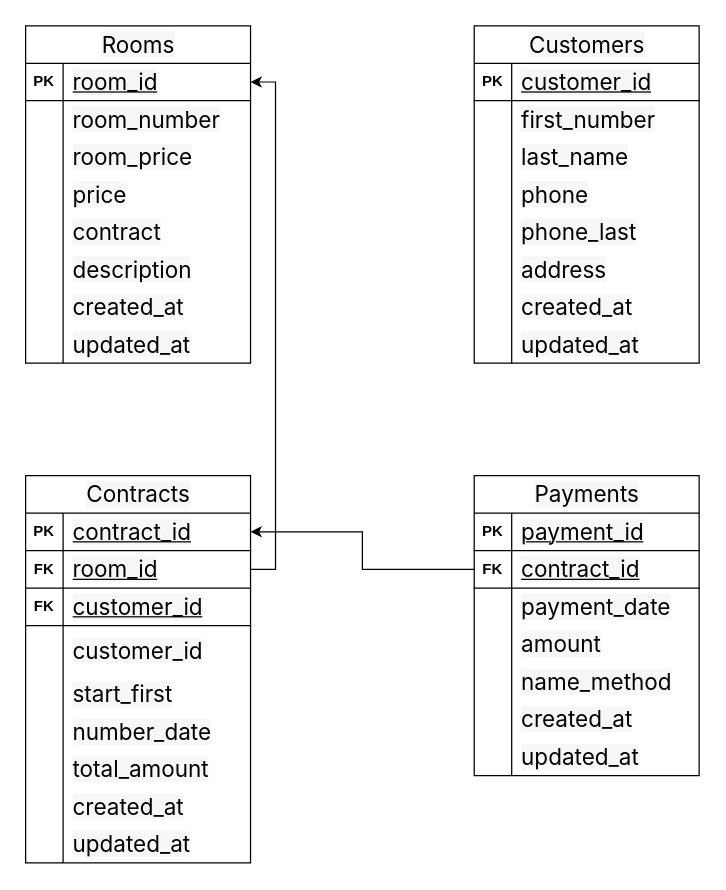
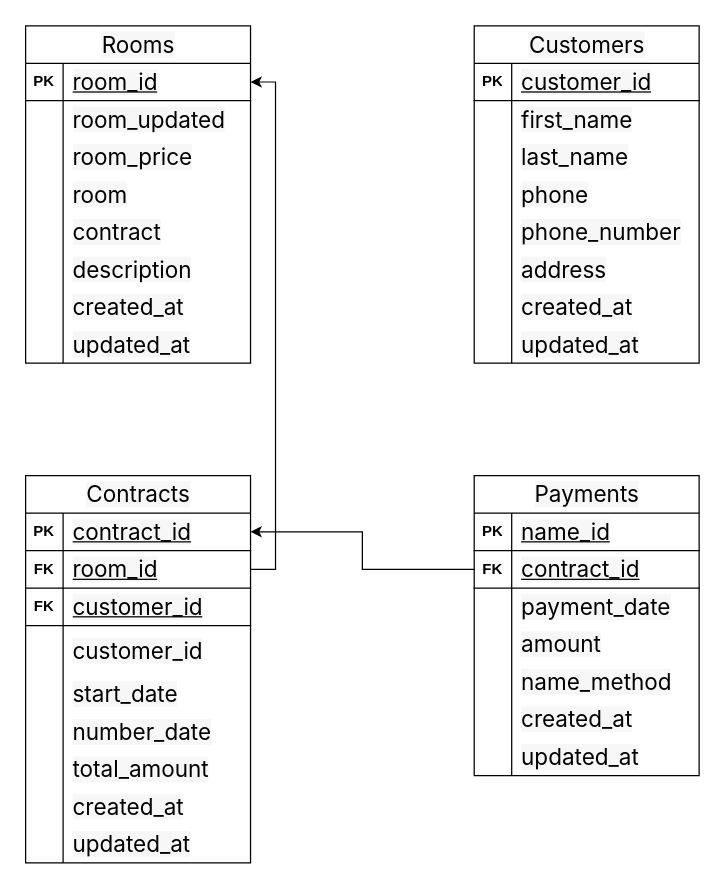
node "room_number": label "room_number" -> "room_updated"
node "first_number": label "first_number" -> "first_name"
node "price": label "price" -> "room"
node "phone_last": label "phone_last" -> "phone_number"
node "payment_id": label "payment_id" -> "name_id"
node "start_first": label "start_first" -> "start_date"
